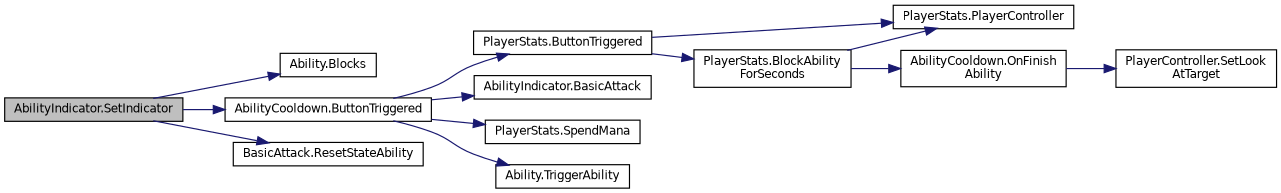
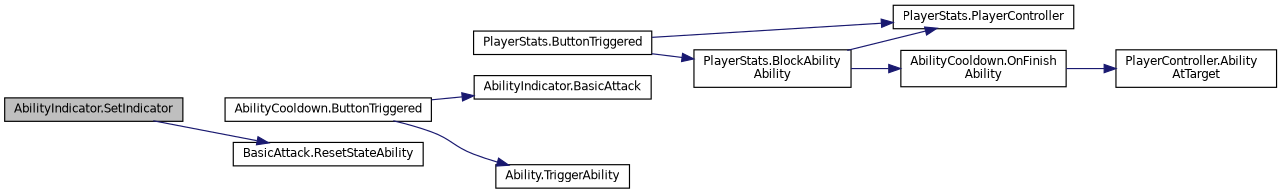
node "Ability.Blocks": removed
node "PlayerStats.BlockAbility ForSeconds": label "PlayerStats.BlockAbility ForSeconds" -> "PlayerStats.BlockAbility Ability"
node "PlayerController.SetLook AtTarget": label "PlayerController.SetLook AtTarget" -> "PlayerController.Ability AtTarget"
edge "AbilityCooldown.ButtonTriggered" -> "PlayerStats.ButtonTriggered": removed
edge "AbilityIndicator.SetIndicator" -> "AbilityCooldown.ButtonTriggered": removed
node "PlayerStats.SpendMana": removed
